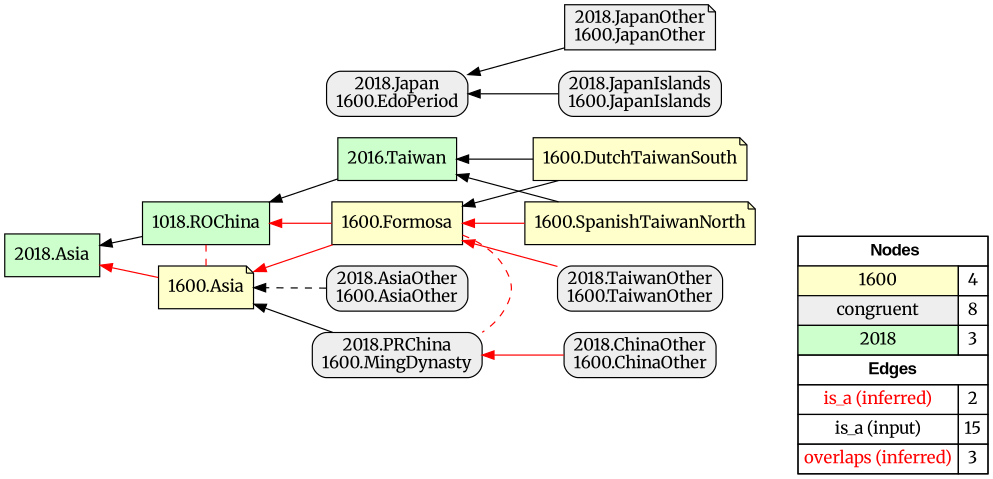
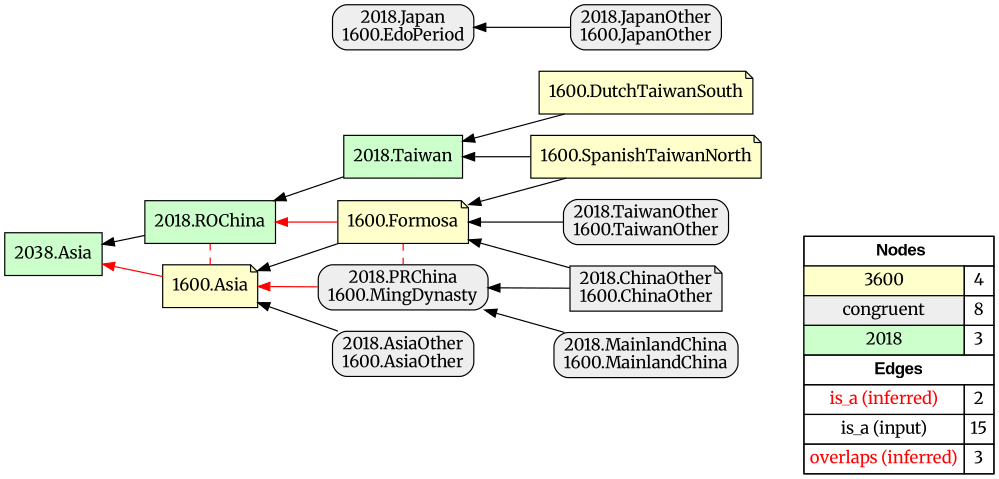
node "2018.JapanOther 1600.JapanOther": shape note -> box
node "2018.JapanIslands 1600.JapanIslands": removed
node "2016.Taiwan": label "2016.Taiwan" -> "2018.Taiwan"
edge "1600.DutchTaiwanSouth" -> "1600.Formosa": now "2018.ChinaOther 1600.ChinaOther" -> "1600.Formosa"
node "1018.ROChina": label "1018.ROChina" -> "2018.ROChina"
node "1600.Formosa": shape box -> note
edge "1600.SpanishTaiwanNorth" -> "1600.Formosa": color #ff0000 -> #000000
node "2018.Asia": label "2018.Asia" -> "2038.Asia"
edge "2018.TaiwanOther 1600.TaiwanOther" -> "1600.Formosa": color #ff0000 -> #000000
edge "1600.Formosa" -> "1600.Asia": color #ff0000 -> #000000
node "Nodes": text "1600" -> "3600"
edge "2018.AsiaOther 1600.AsiaOther" -> "1600.Asia": style dashed -> solid
edge "2018.PRChina 1600.MingDynasty" -> "1600.Asia": color #000000 -> #ff0000
edge "2018.ChinaOther 1600.ChinaOther" -> "2018.PRChina 1600.MingDynasty": color #ff0000 -> #000000
node "2018.ChinaOther 1600.ChinaOther": shape box -> note
node "2018.MainlandChina 1600.MainlandChina": added
